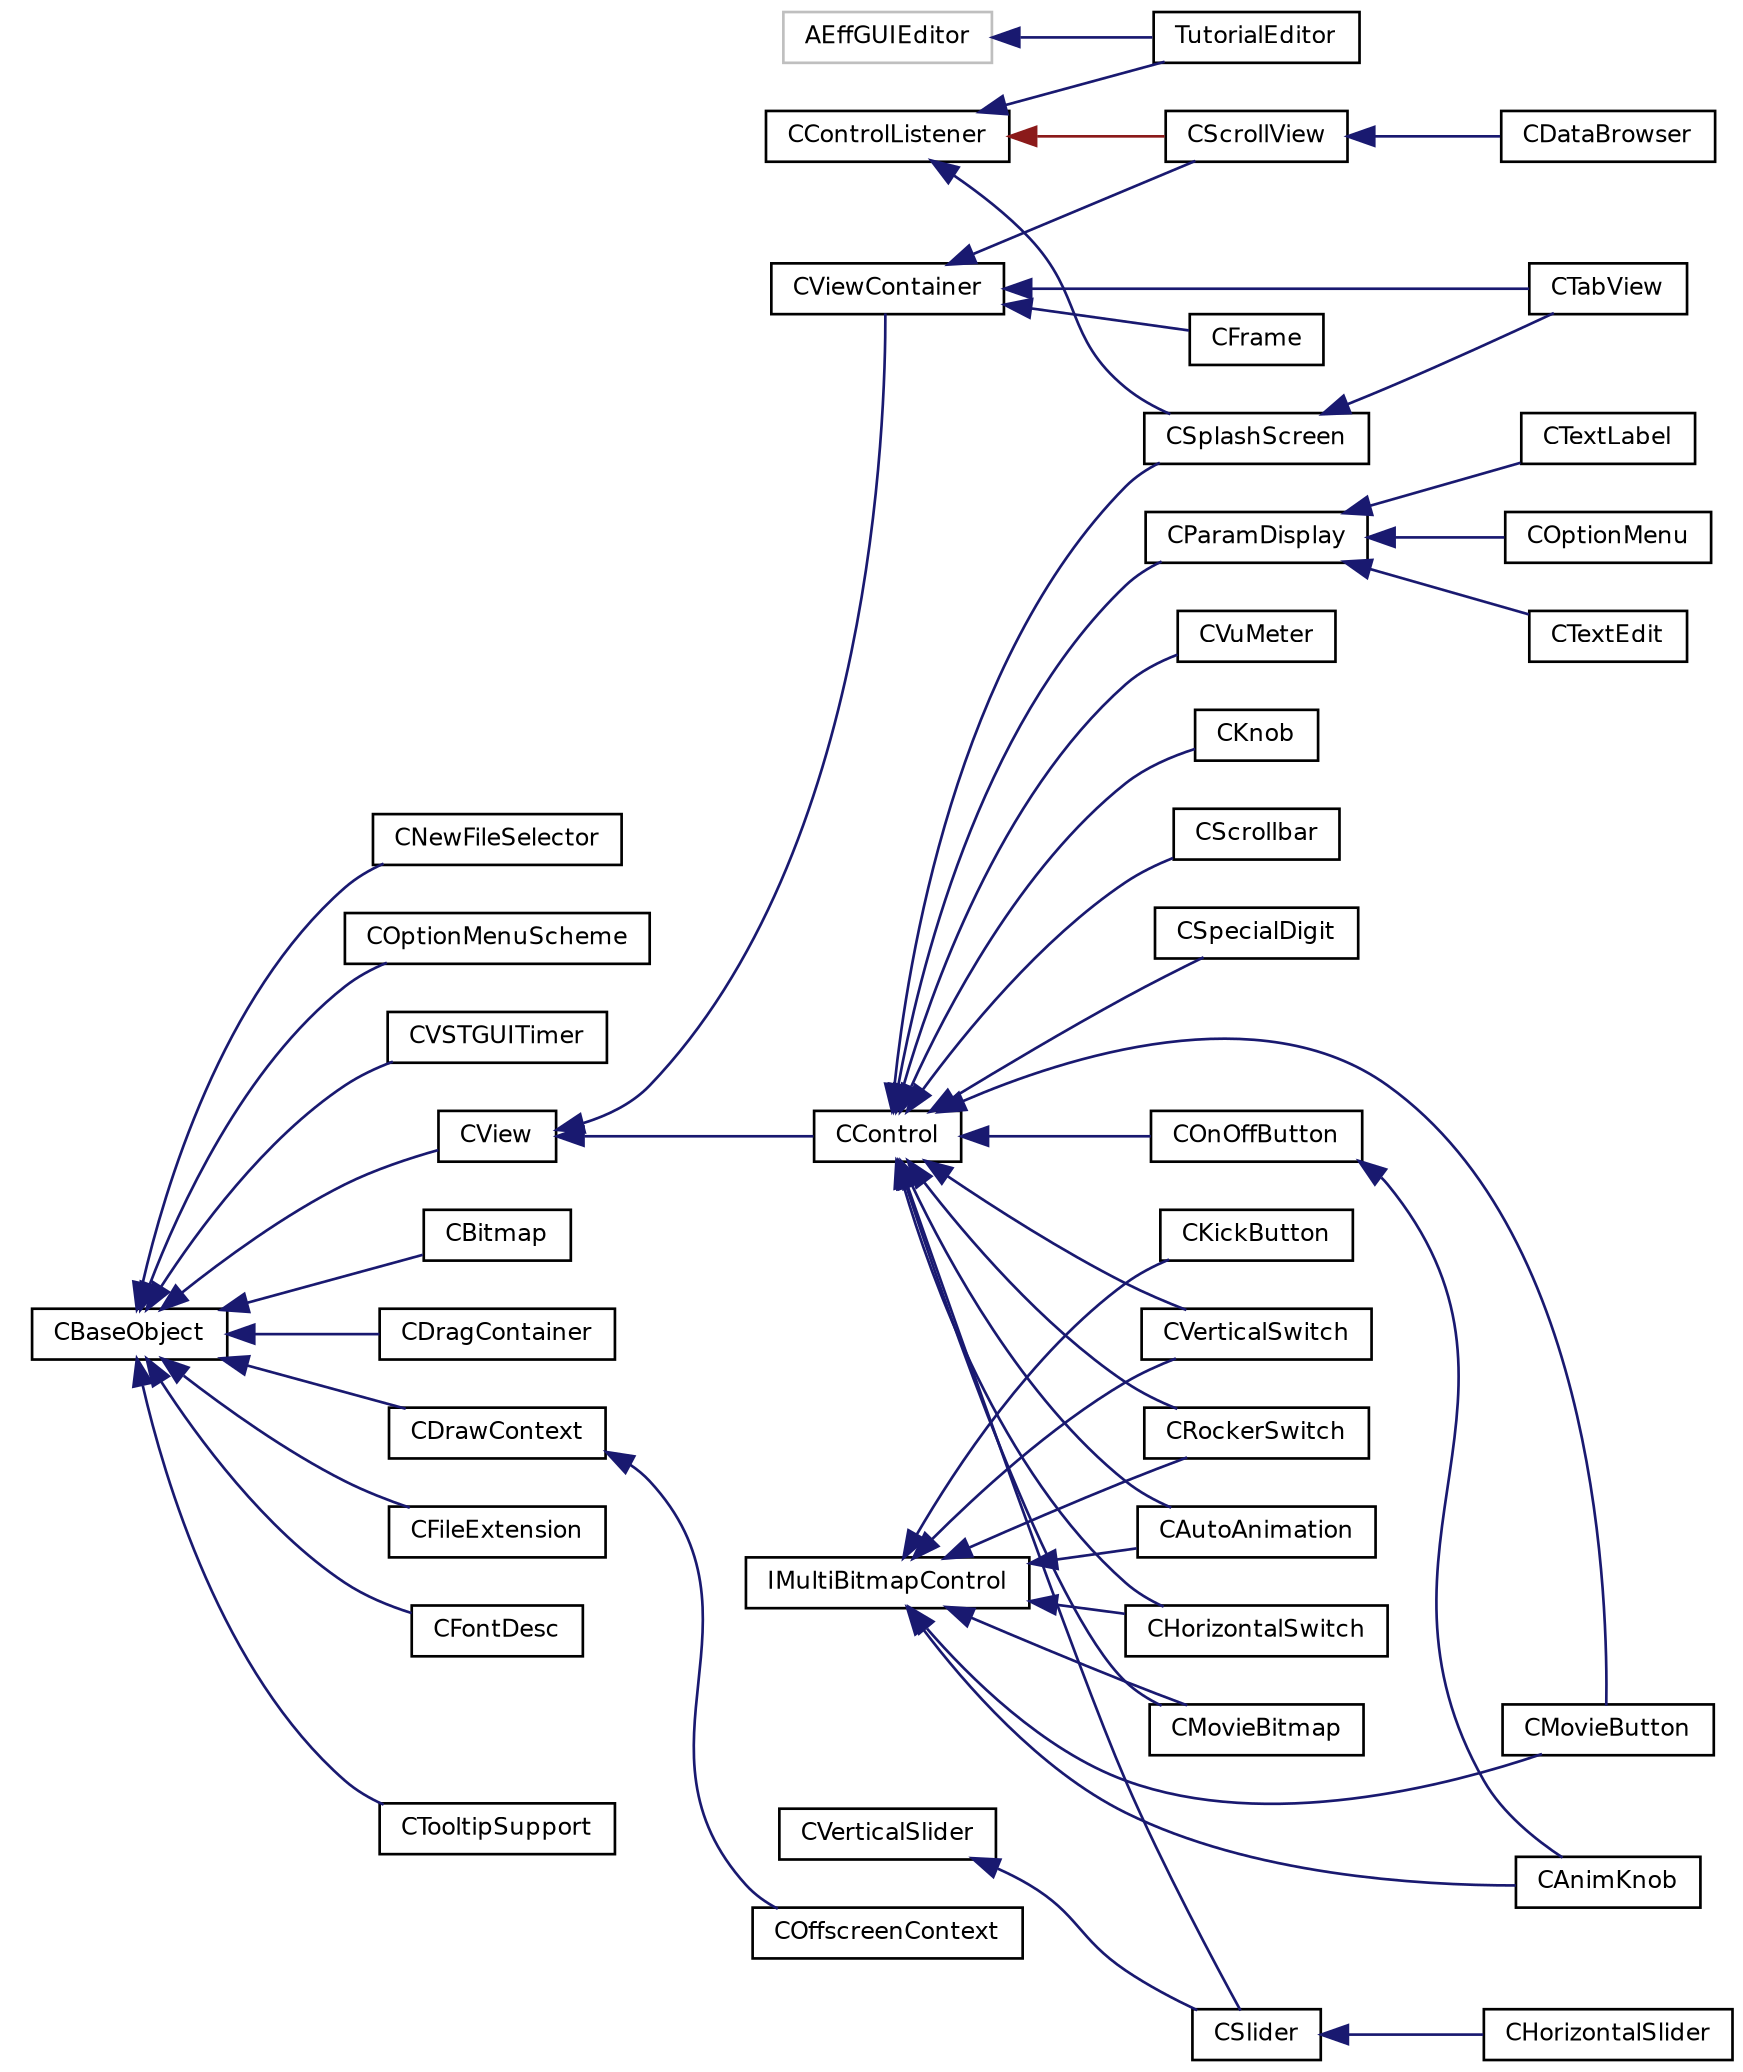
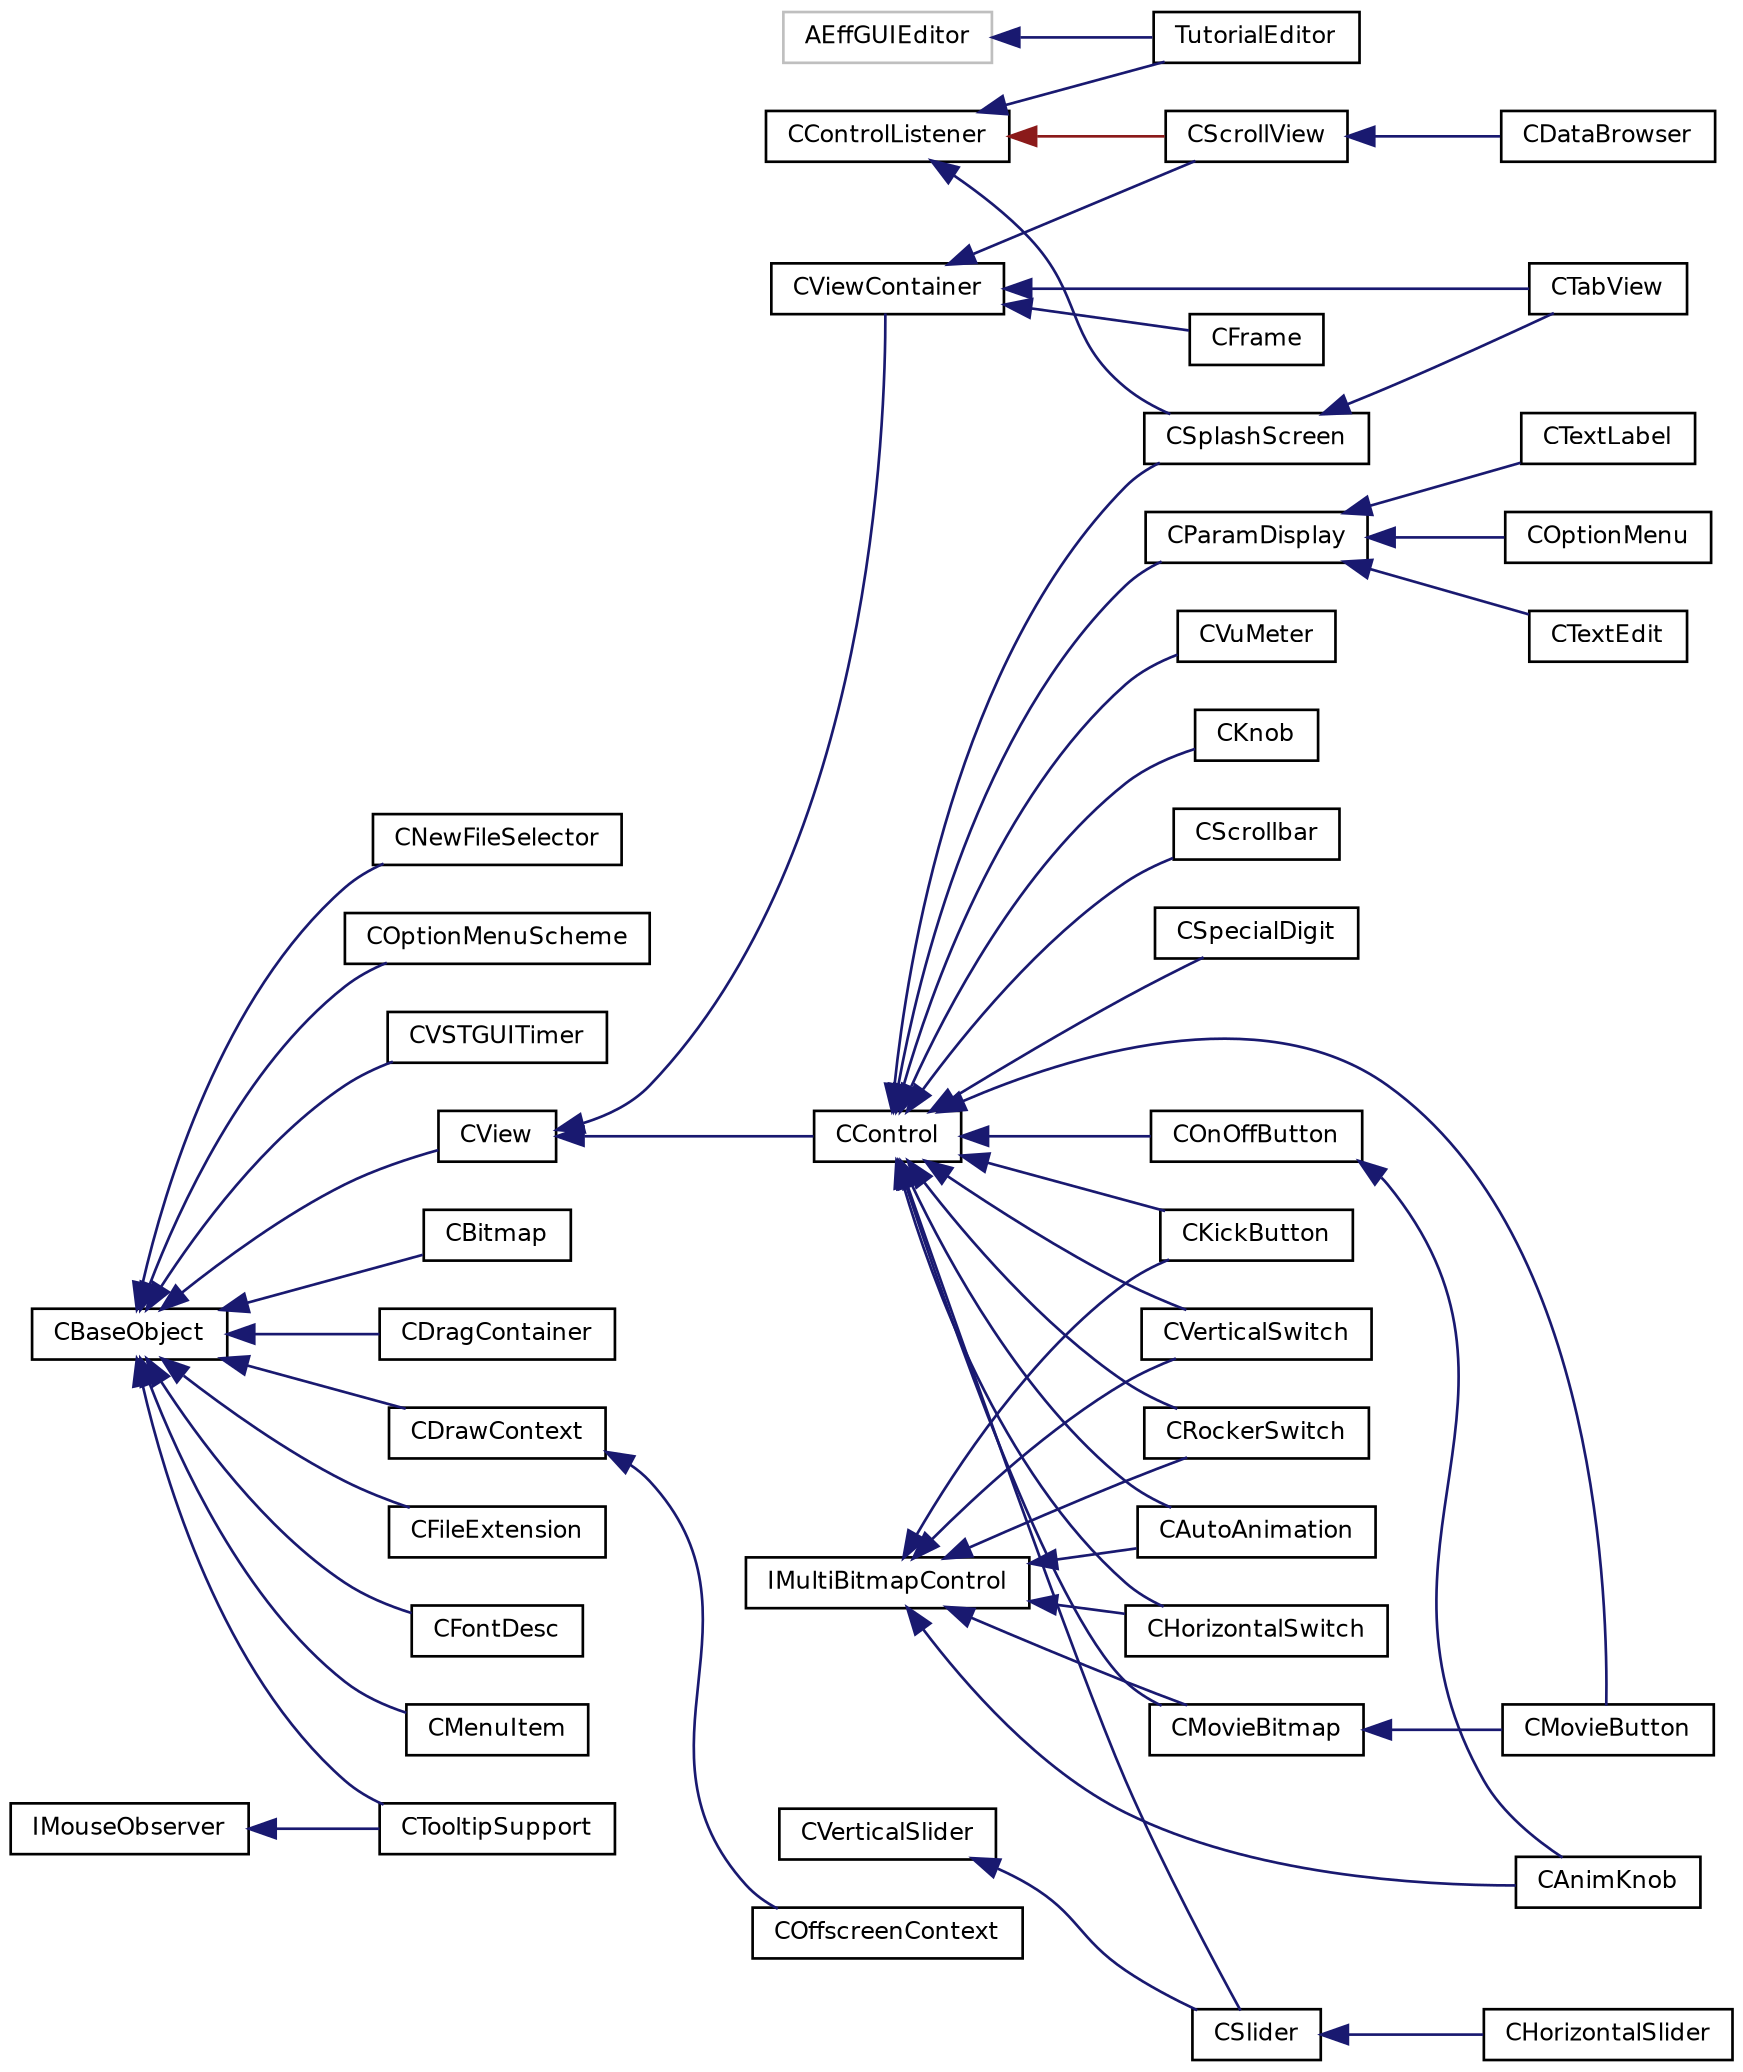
edge "CKickButton" -> "CControl": added
node "CMenuItem": added
edge "CMovieButton" -> "IMultiBitmapControl": now "CMovieButton" -> "CMovieBitmap"
node "IMouseObserver": added
